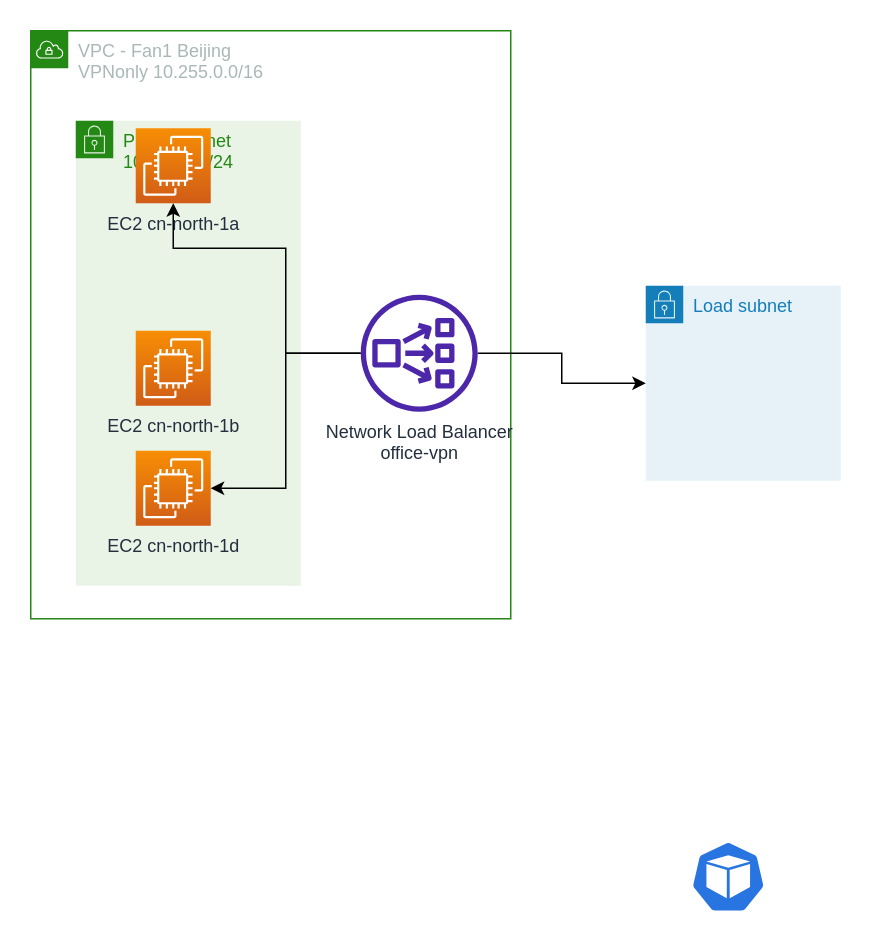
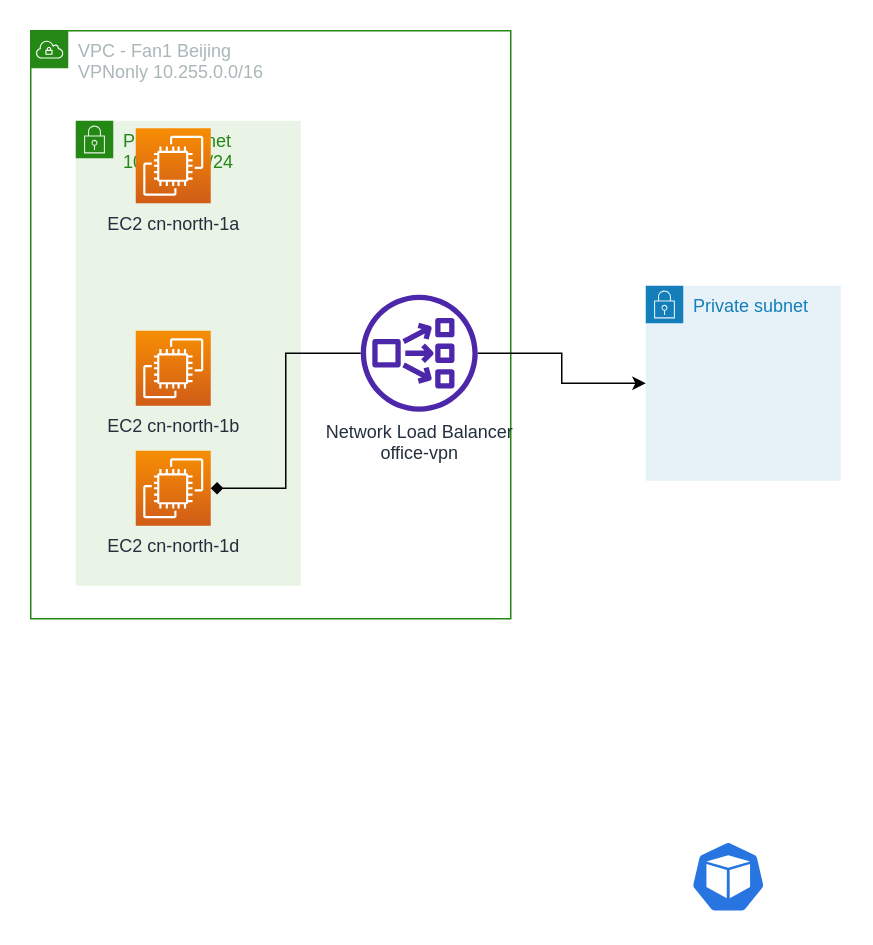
edge "Network Load Balancer office-vpn" -> "EC2 cn-north-1a": removed
node "Load subnet": label "Load subnet" -> "Private subnet"
edge "Network Load Balancer office-vpn" -> "EC2 cn-north-1d": arrowhead classic -> diamond
